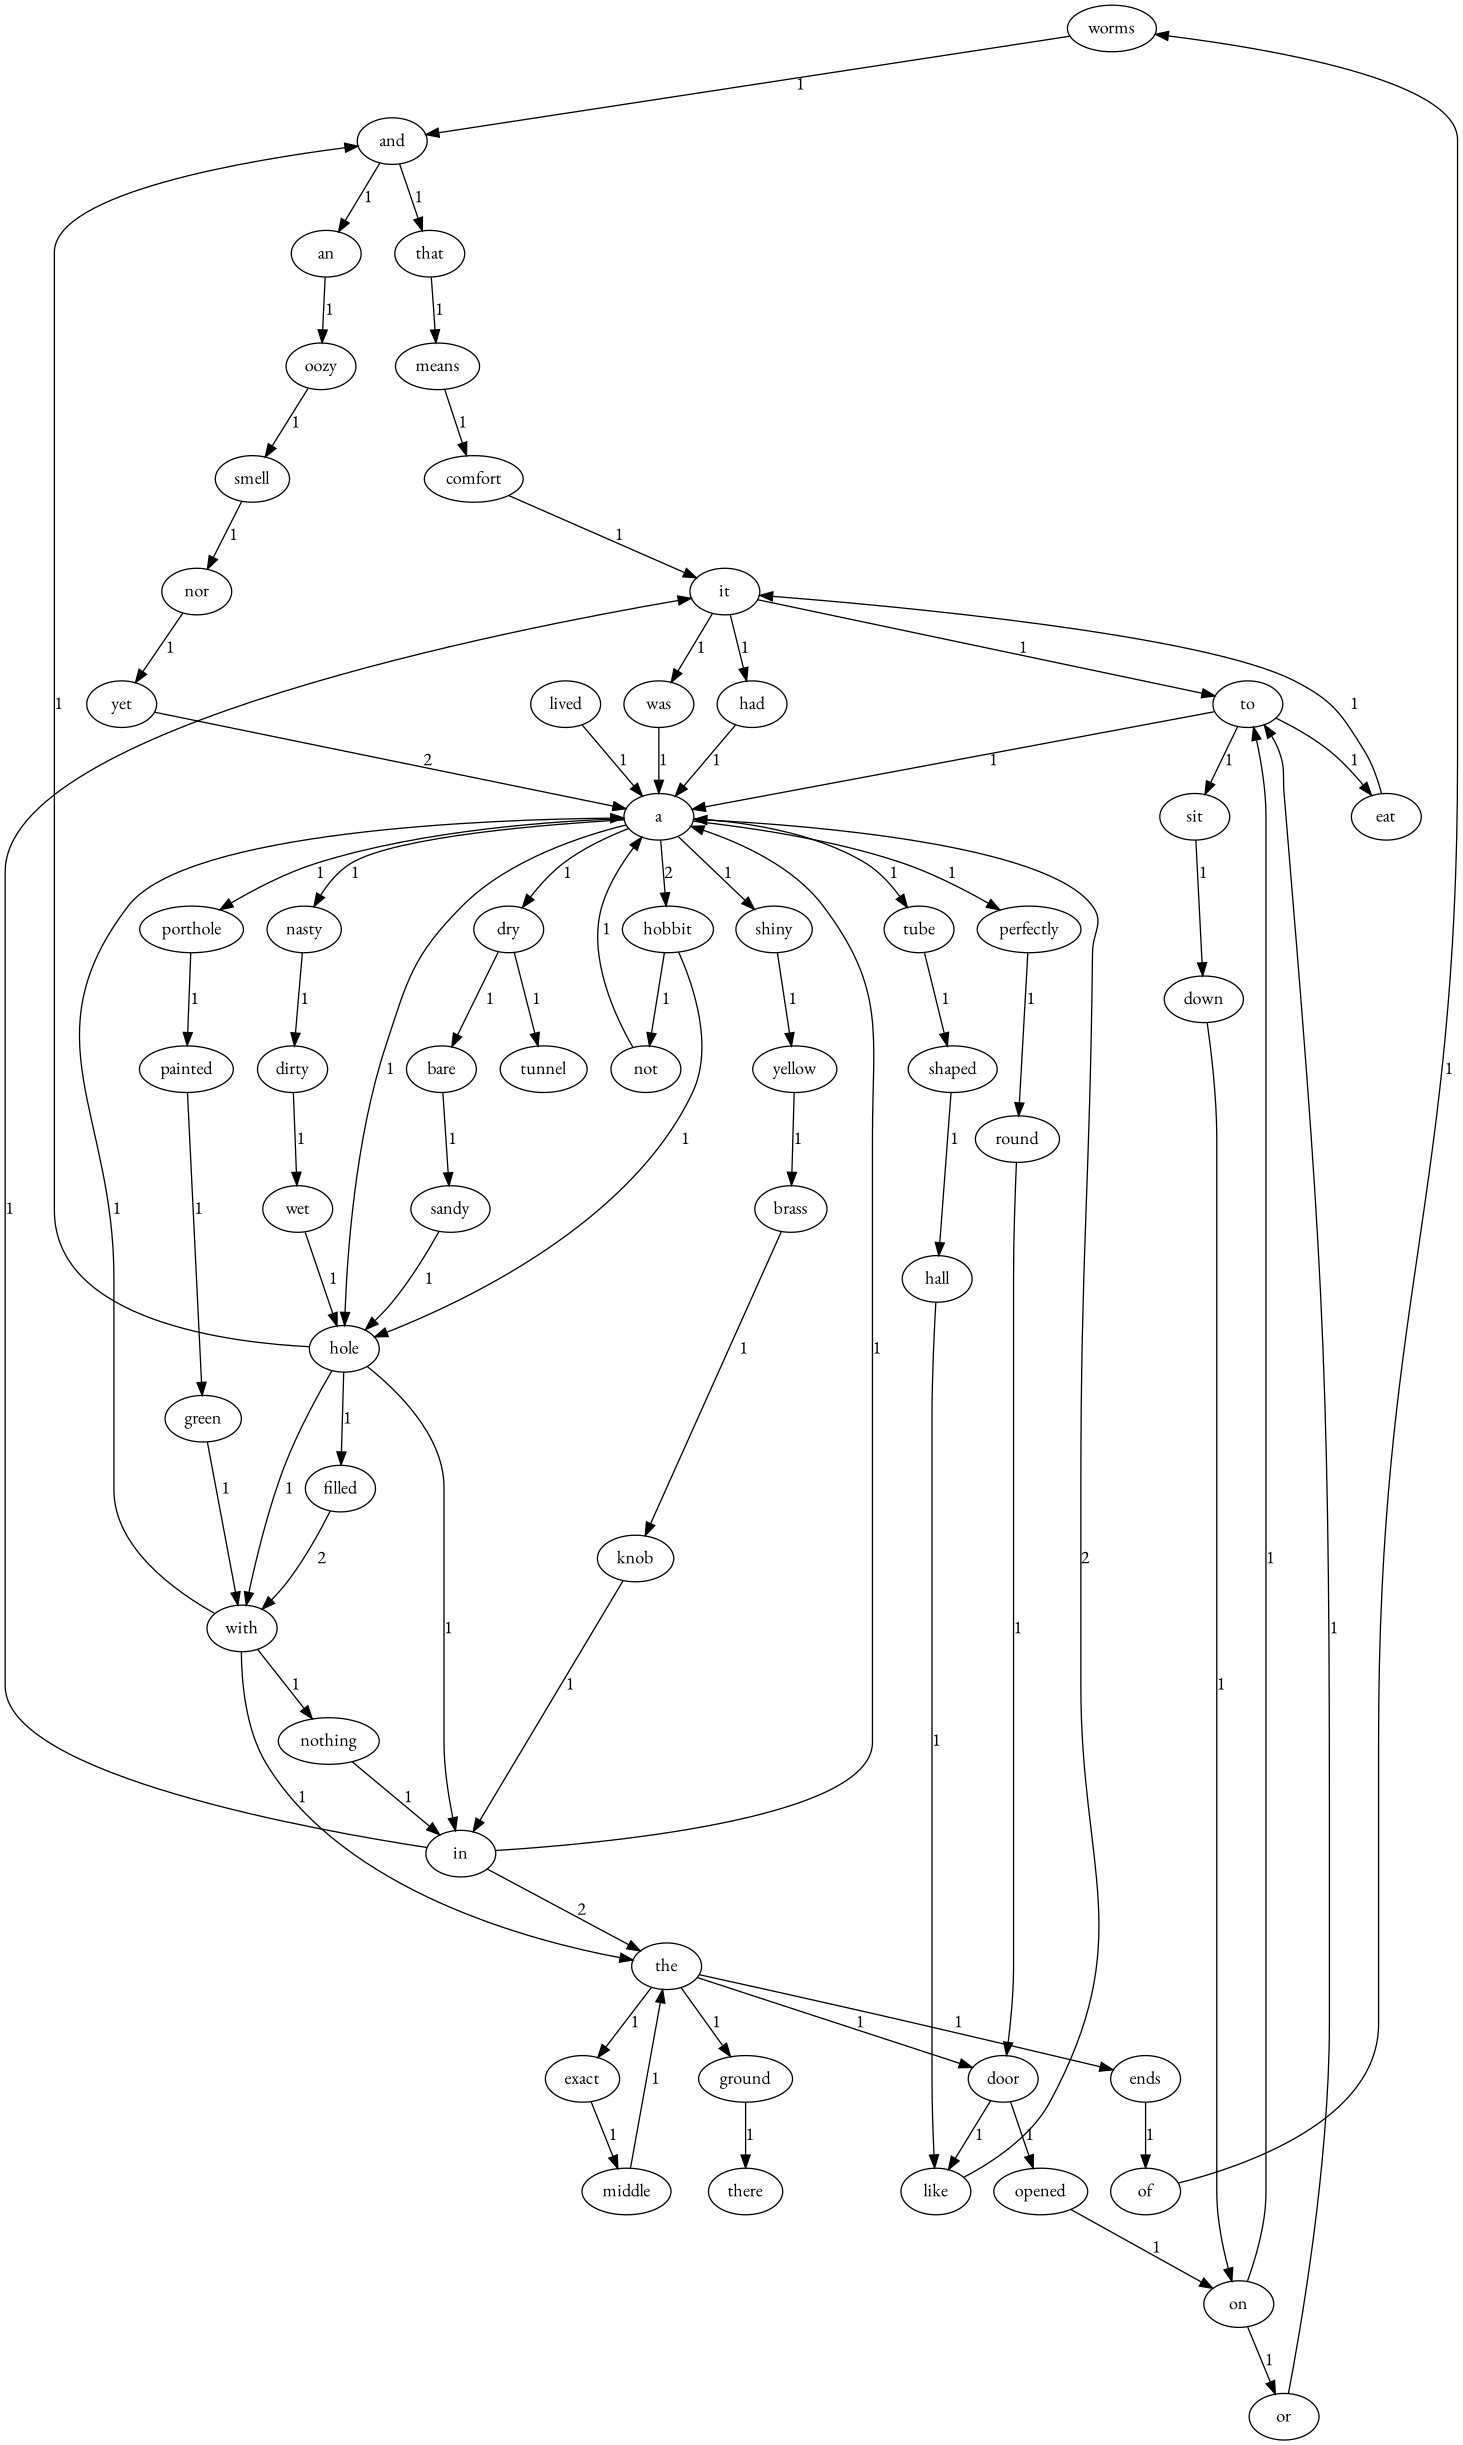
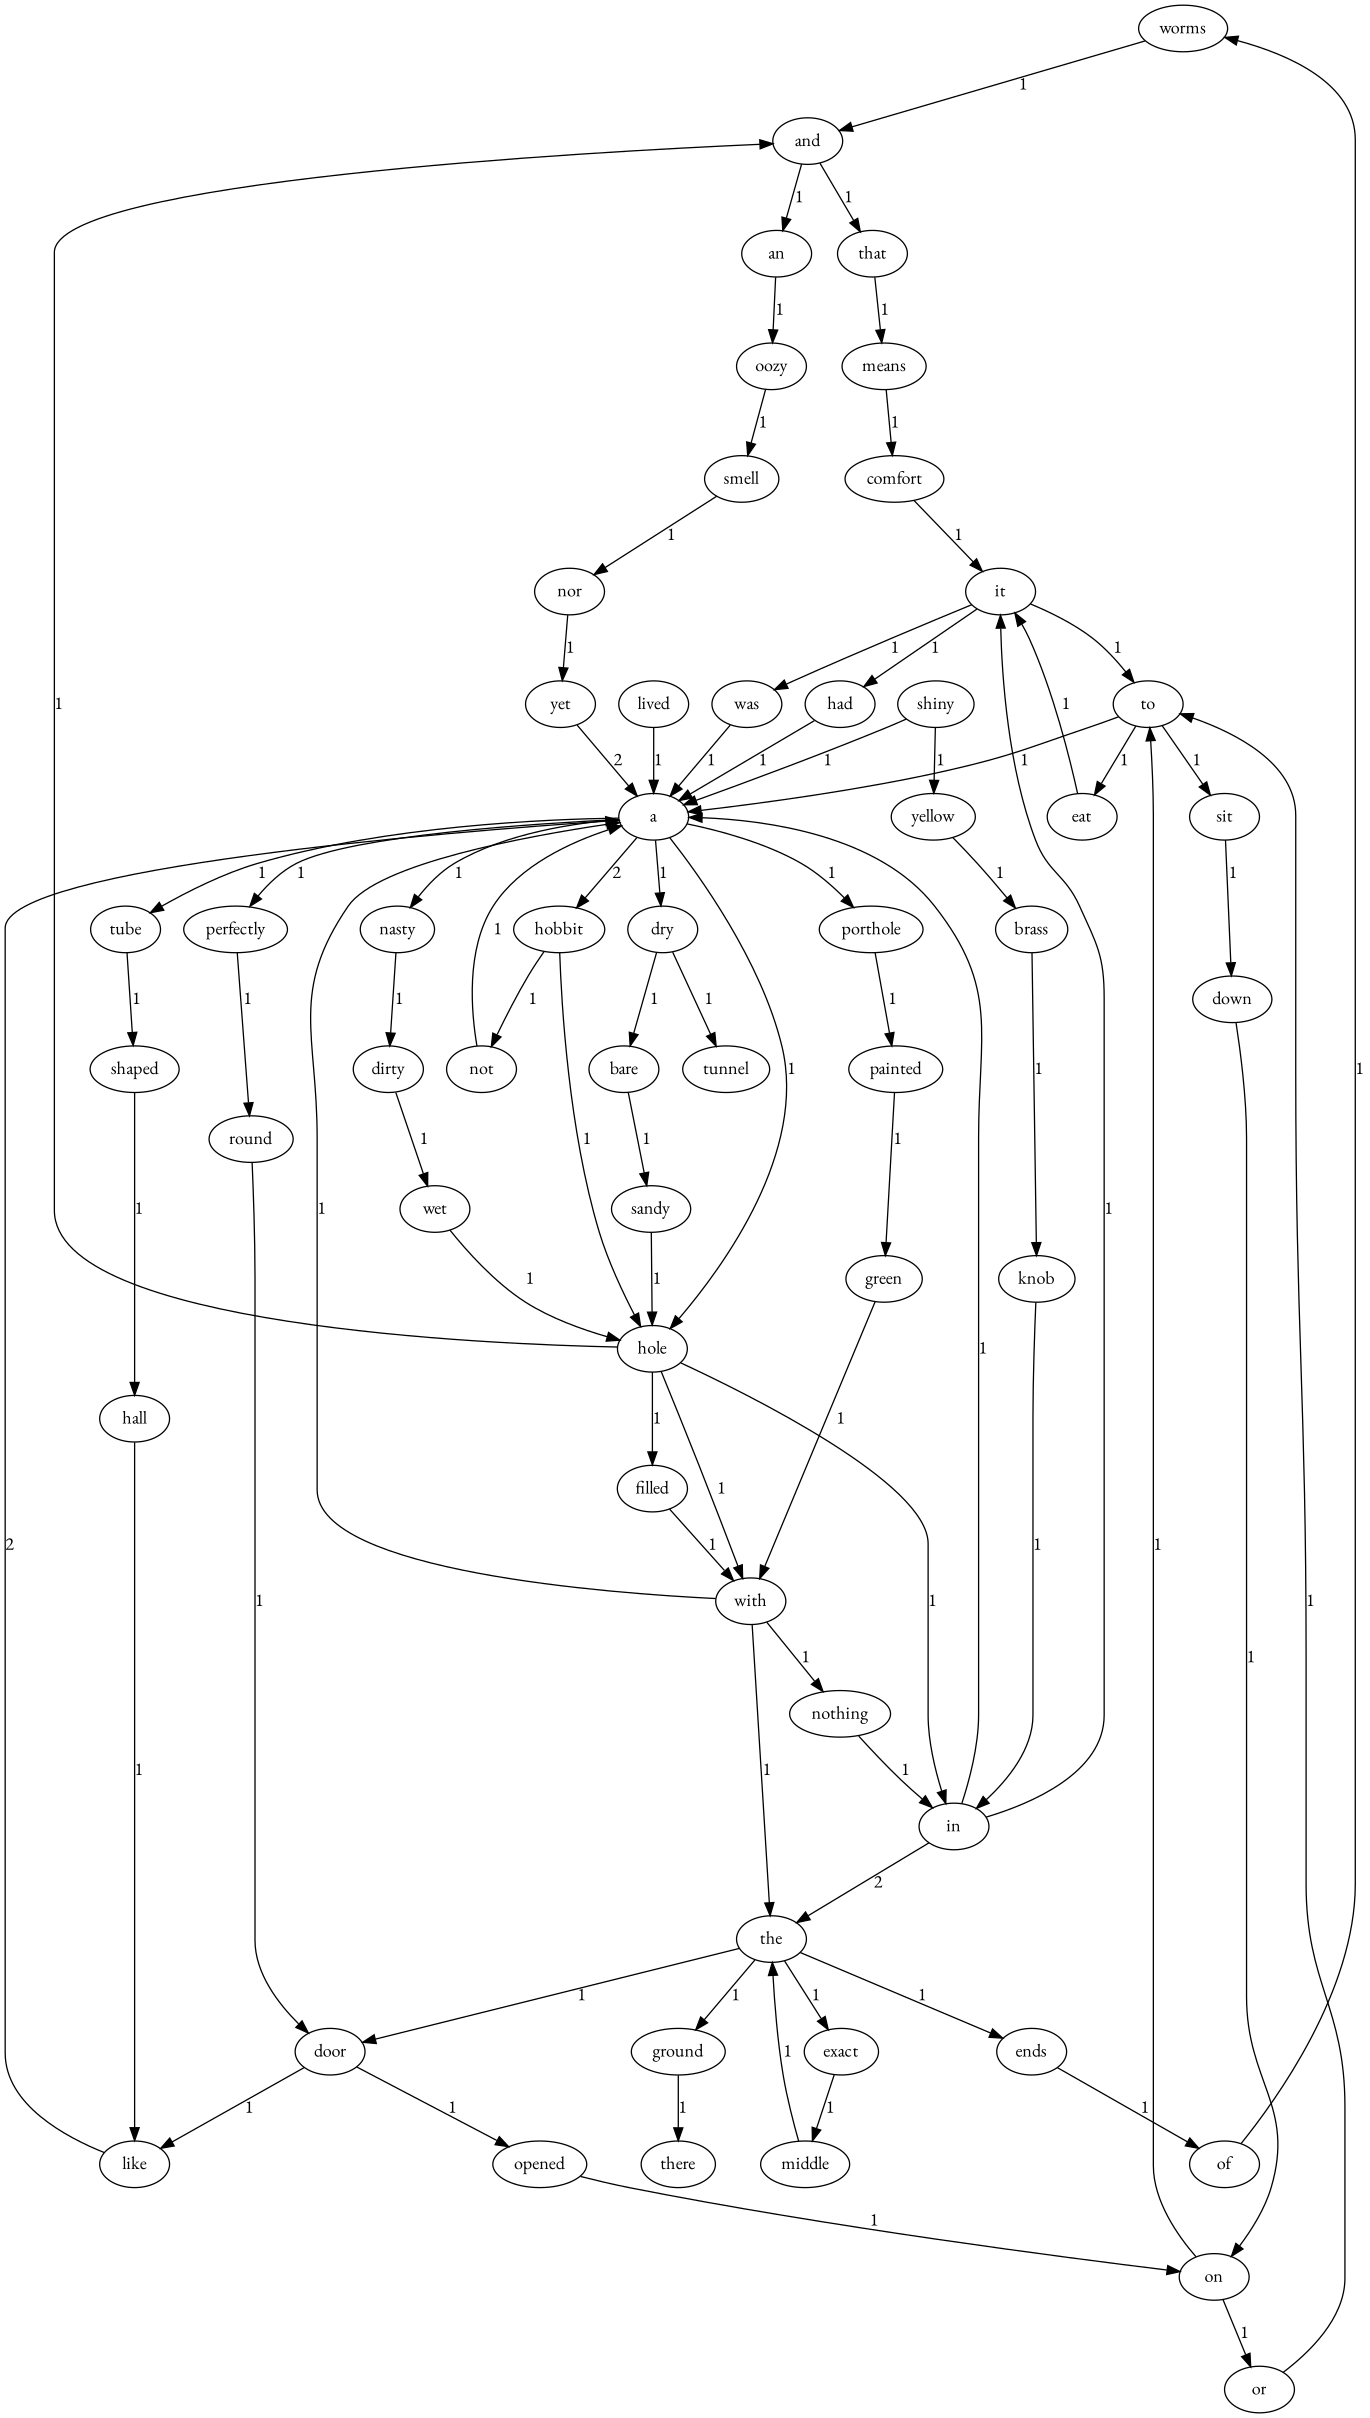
edge "a" -> "shiny": reversed
edge "filled" -> "with": label "2" -> "1"
